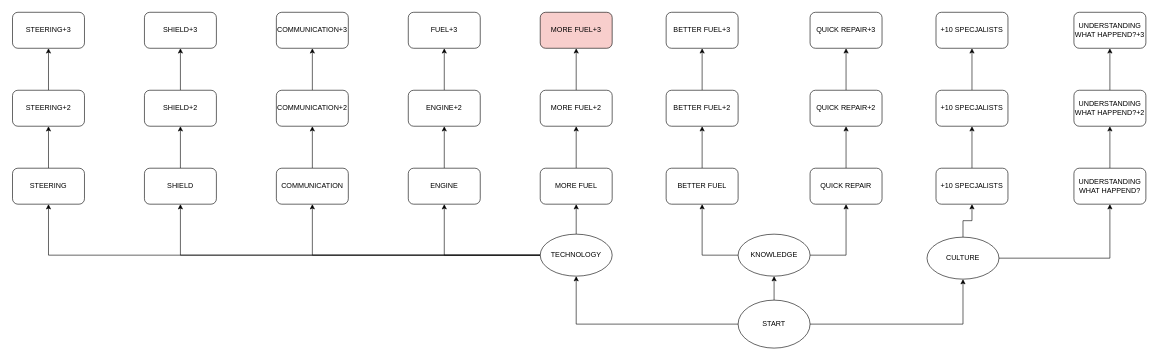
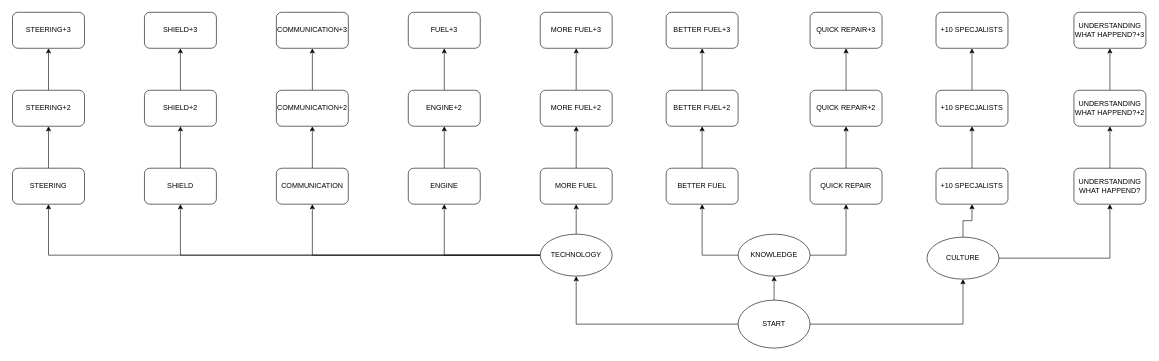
node "MORE FUEL+3": fillcolor #f8cecc -> #ffffff
